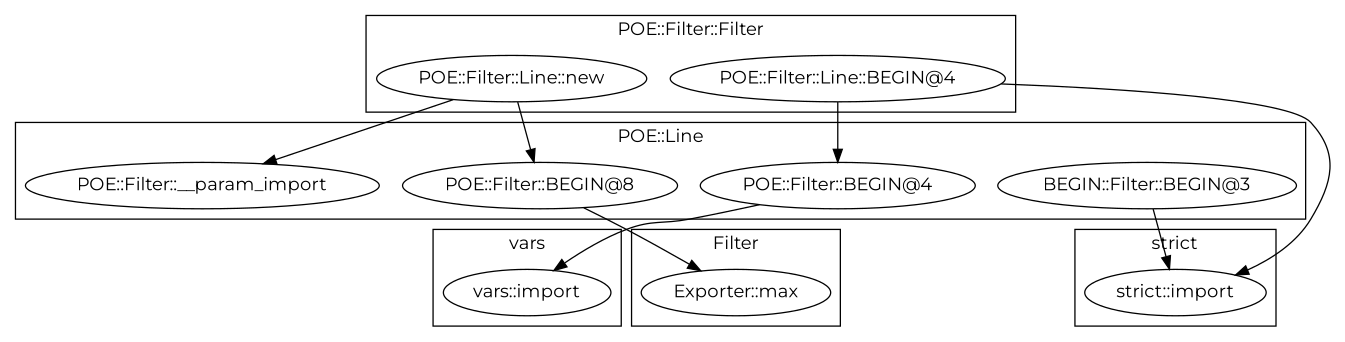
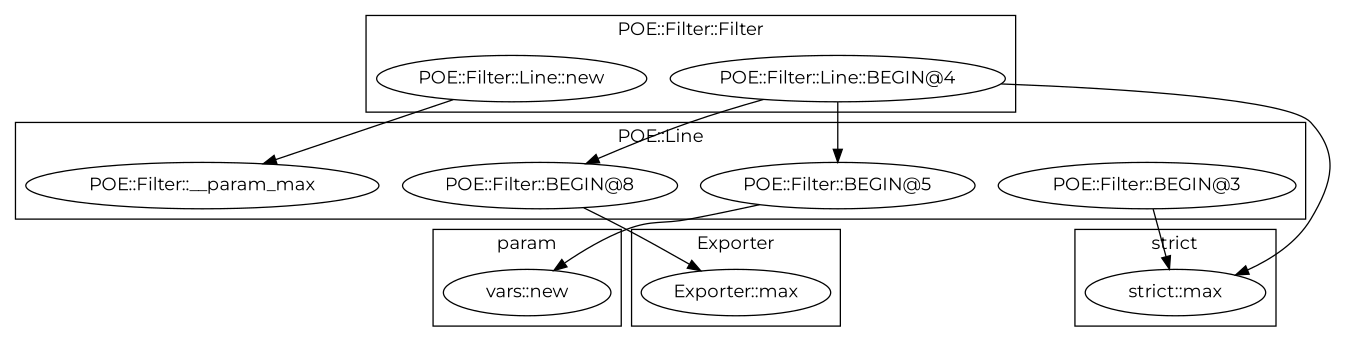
edge "POE::Filter::Line::new" -> "POE::Filter::BEGIN@8": now "POE::Filter::Line::BEGIN@4" -> "POE::Filter::BEGIN@8"
node "POE::Filter::__param_import": label "POE::Filter::__param_import" -> "POE::Filter::__param_max"
node "POE::Filter::BEGIN@4": label "POE::Filter::BEGIN@4" -> "POE::Filter::BEGIN@5"
node "BEGIN::Filter::BEGIN@3": label "BEGIN::Filter::BEGIN@3" -> "POE::Filter::BEGIN@3"
cluster "vars": label "vars" -> "param"
cluster "Filter": label "Filter" -> "Exporter"
node "vars::import": label "vars::import" -> "vars::new"
node "strict::import": label "strict::import" -> "strict::max"
